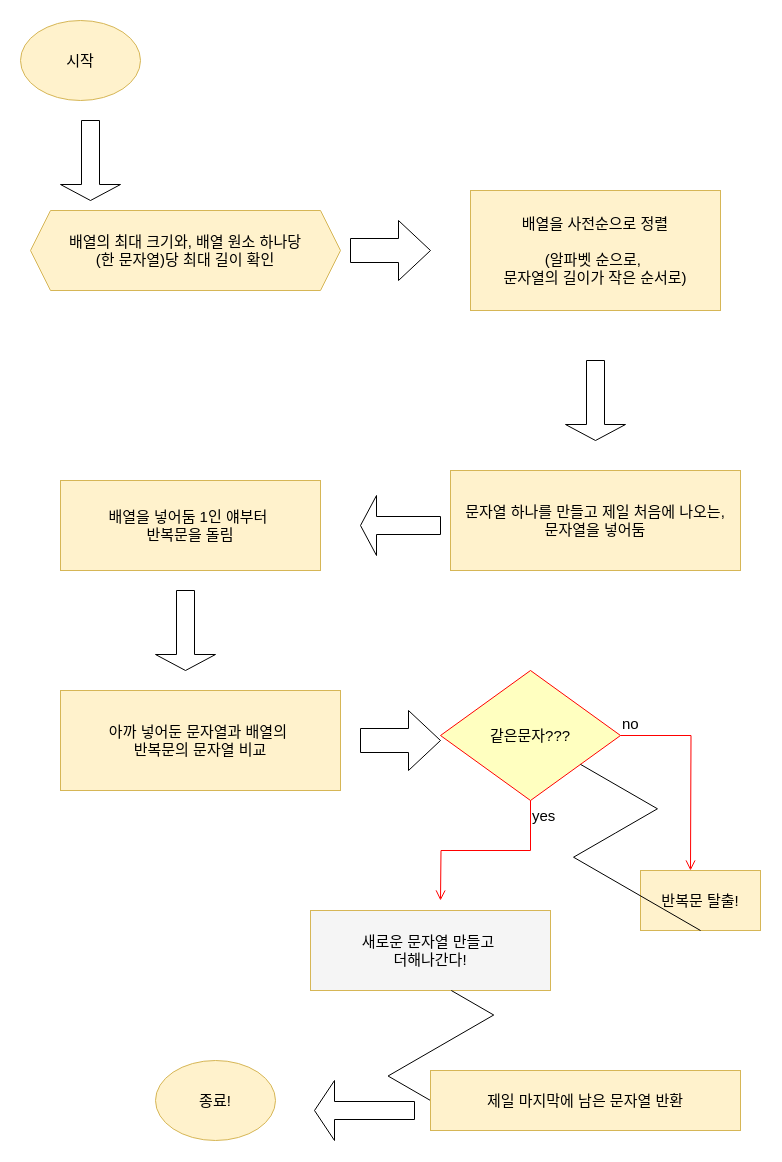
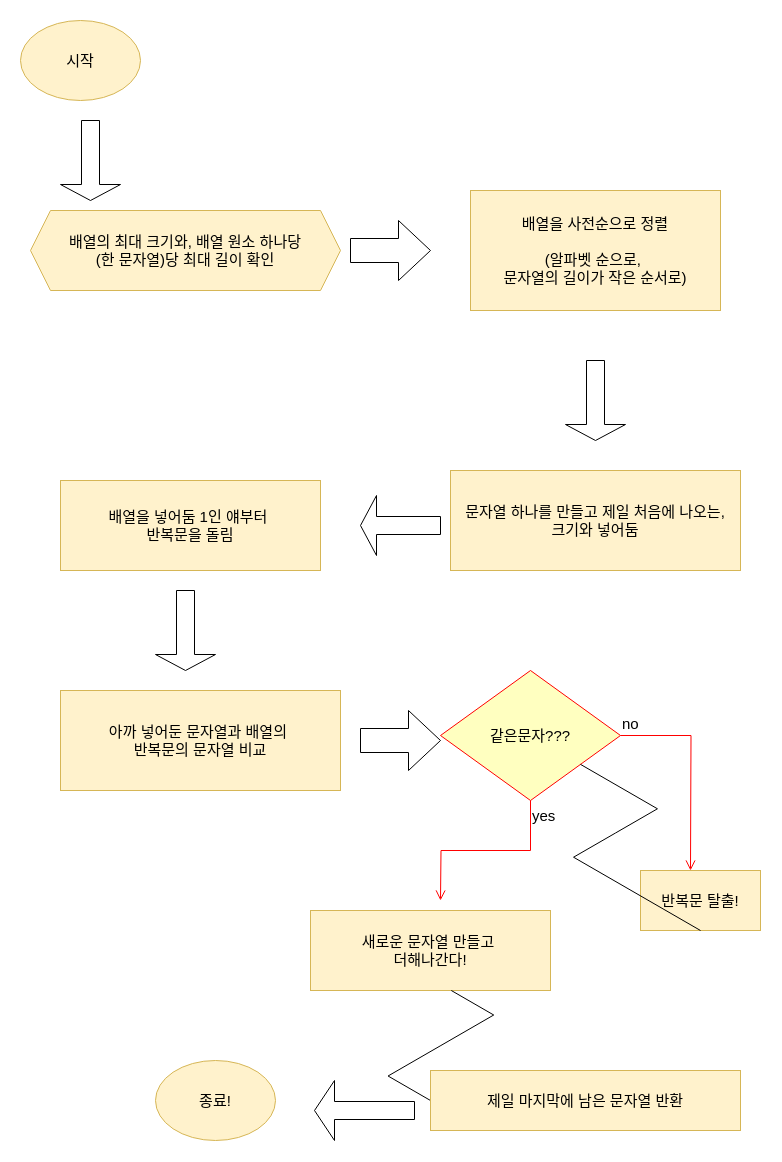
node "문자열 하나를 만들고 제일 처음에 나오는, 문자열을 넣어둠": label "문자열 하나를 만들고 제일 처음에 나오는, 문자열을 넣어둠" -> "문자열 하나를 만들고 제일 처음에 나오는, 크기와 넣어둠"
node "새로운 문자열 만들고 더해나간다!": fillcolor #f5f5f5 -> #fff2cc
